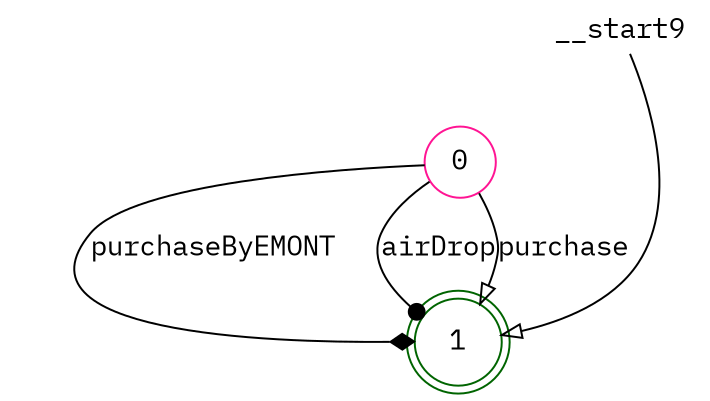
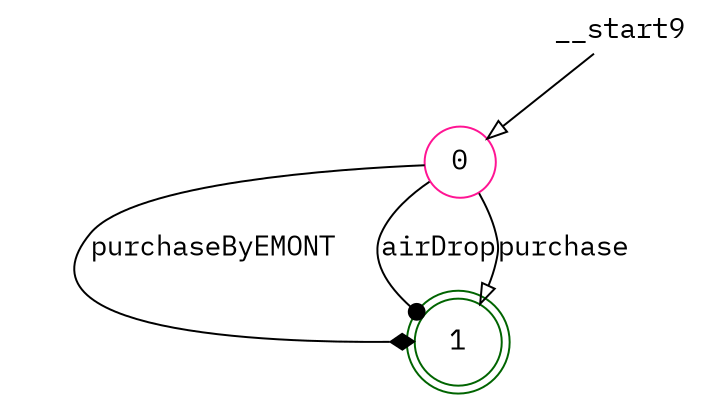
edge "__start9" -> "1": now "__start9" -> "0"
